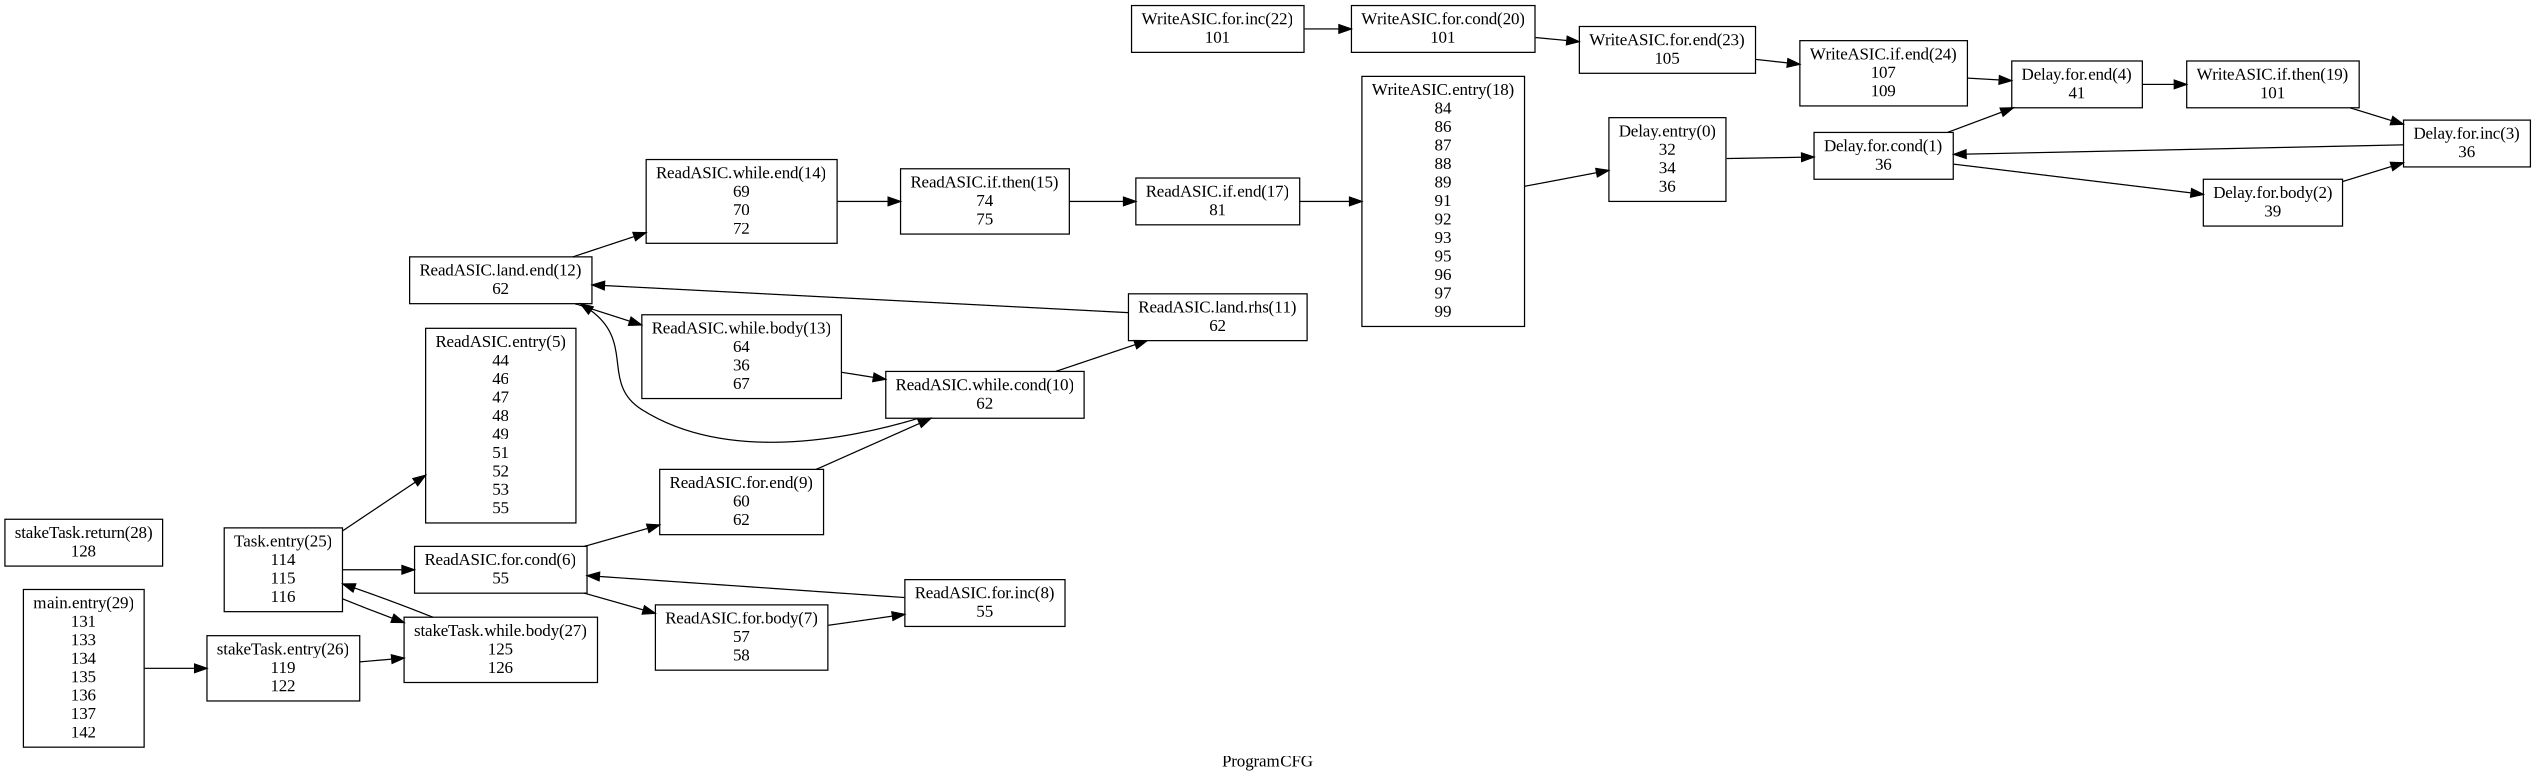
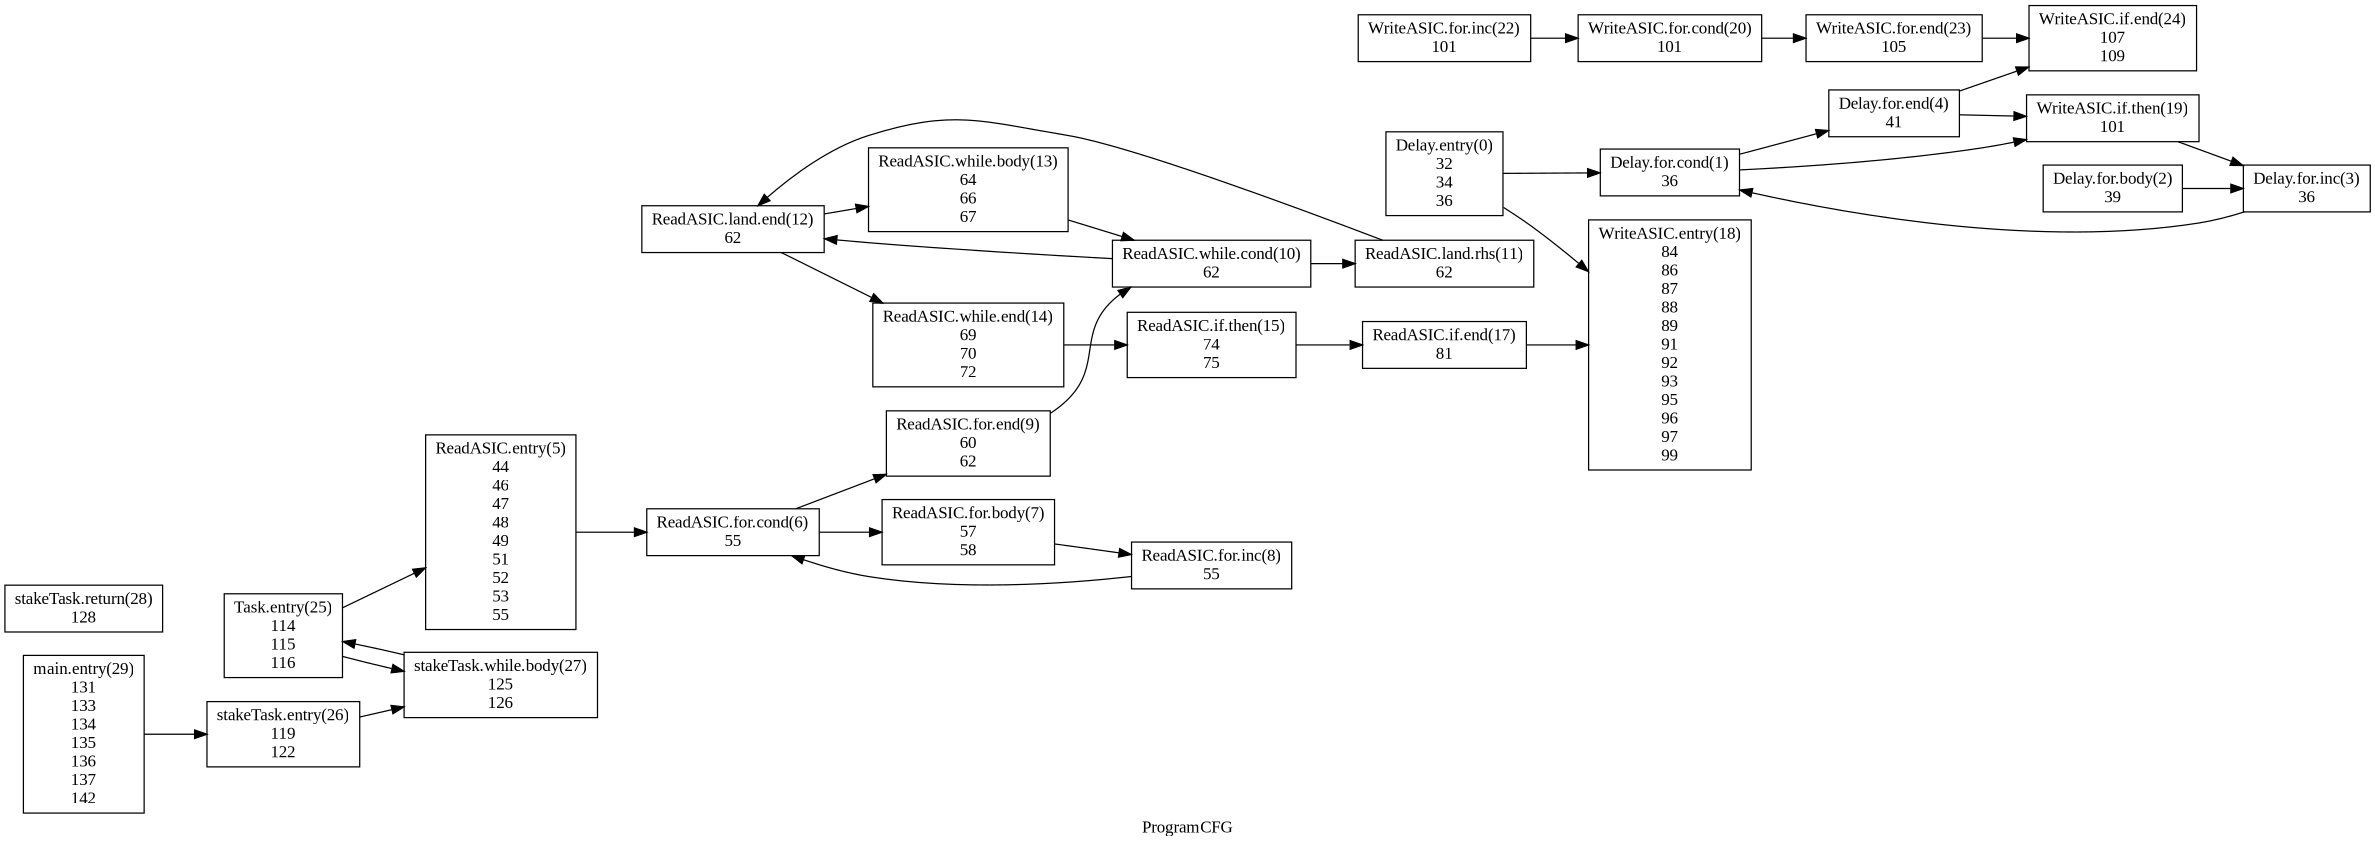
edge "WriteASIC.if.end(24)" -> "Delay.for.end(4)": reversed
edge "WriteASIC.entry(18)" -> "Delay.entry(0)": reversed
edge "Delay.for.cond(1)" -> "Delay.for.body(2)": now "Delay.for.cond(1)" -> "WriteASIC.if.then(19)"
node "ReadASIC.while.body(13)": text "36" -> "66"
edge "Task.entry(25)" -> "ReadASIC.for.cond(6)": now "ReadASIC.entry(5)" -> "ReadASIC.for.cond(6)"
